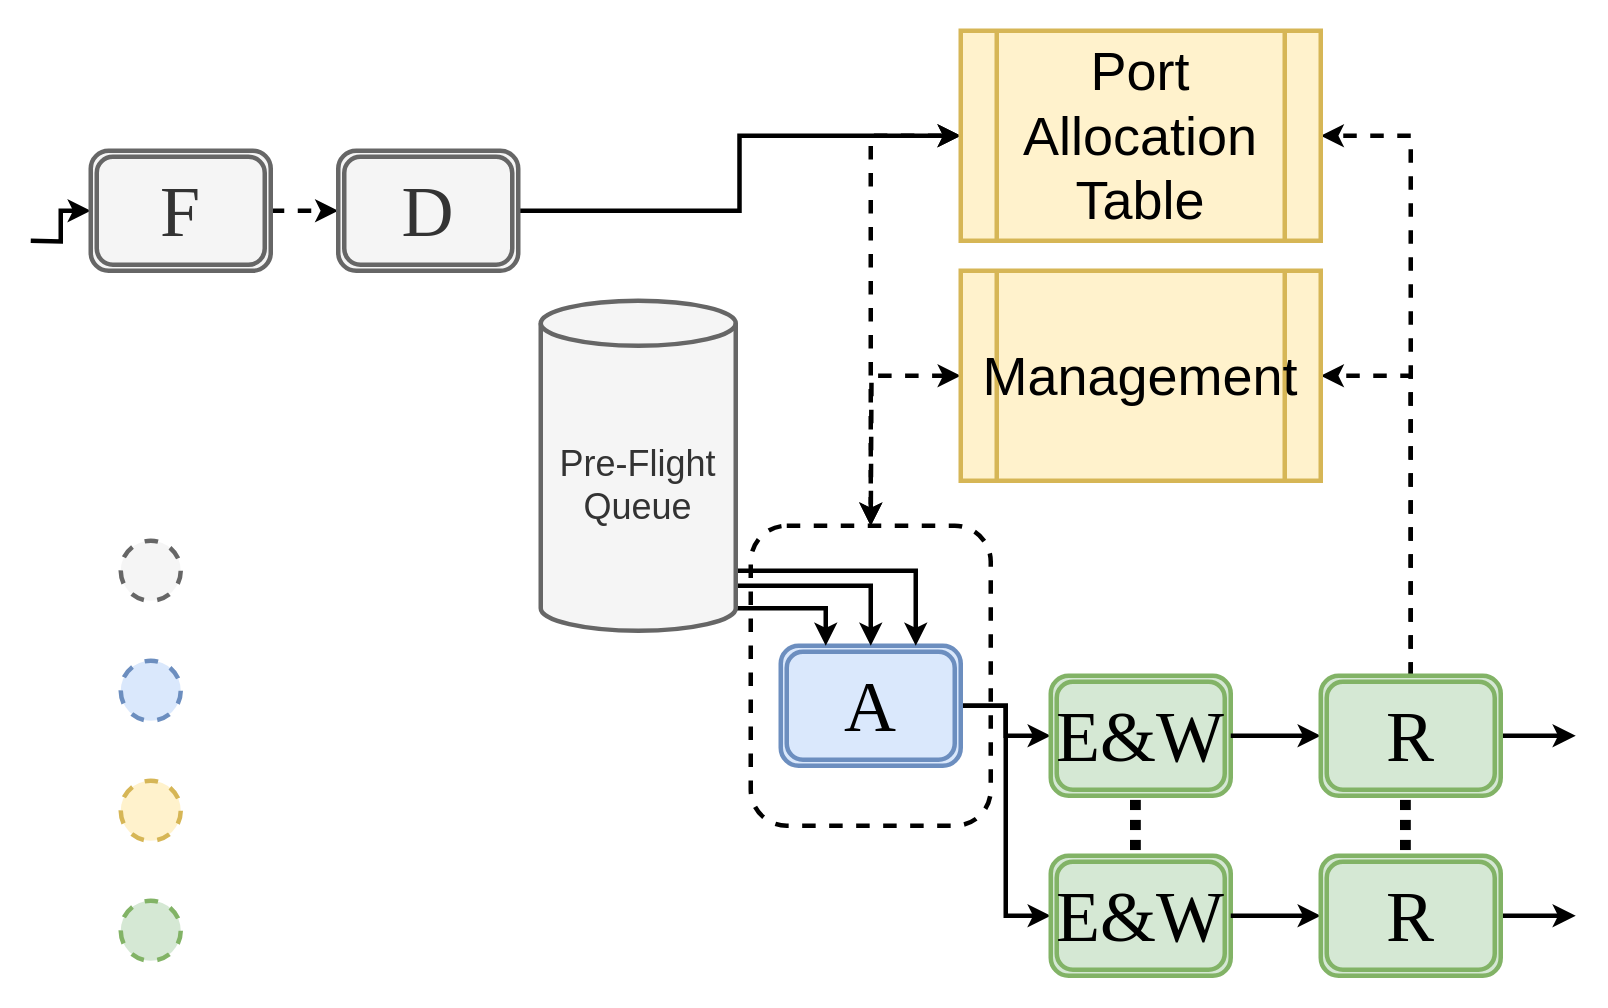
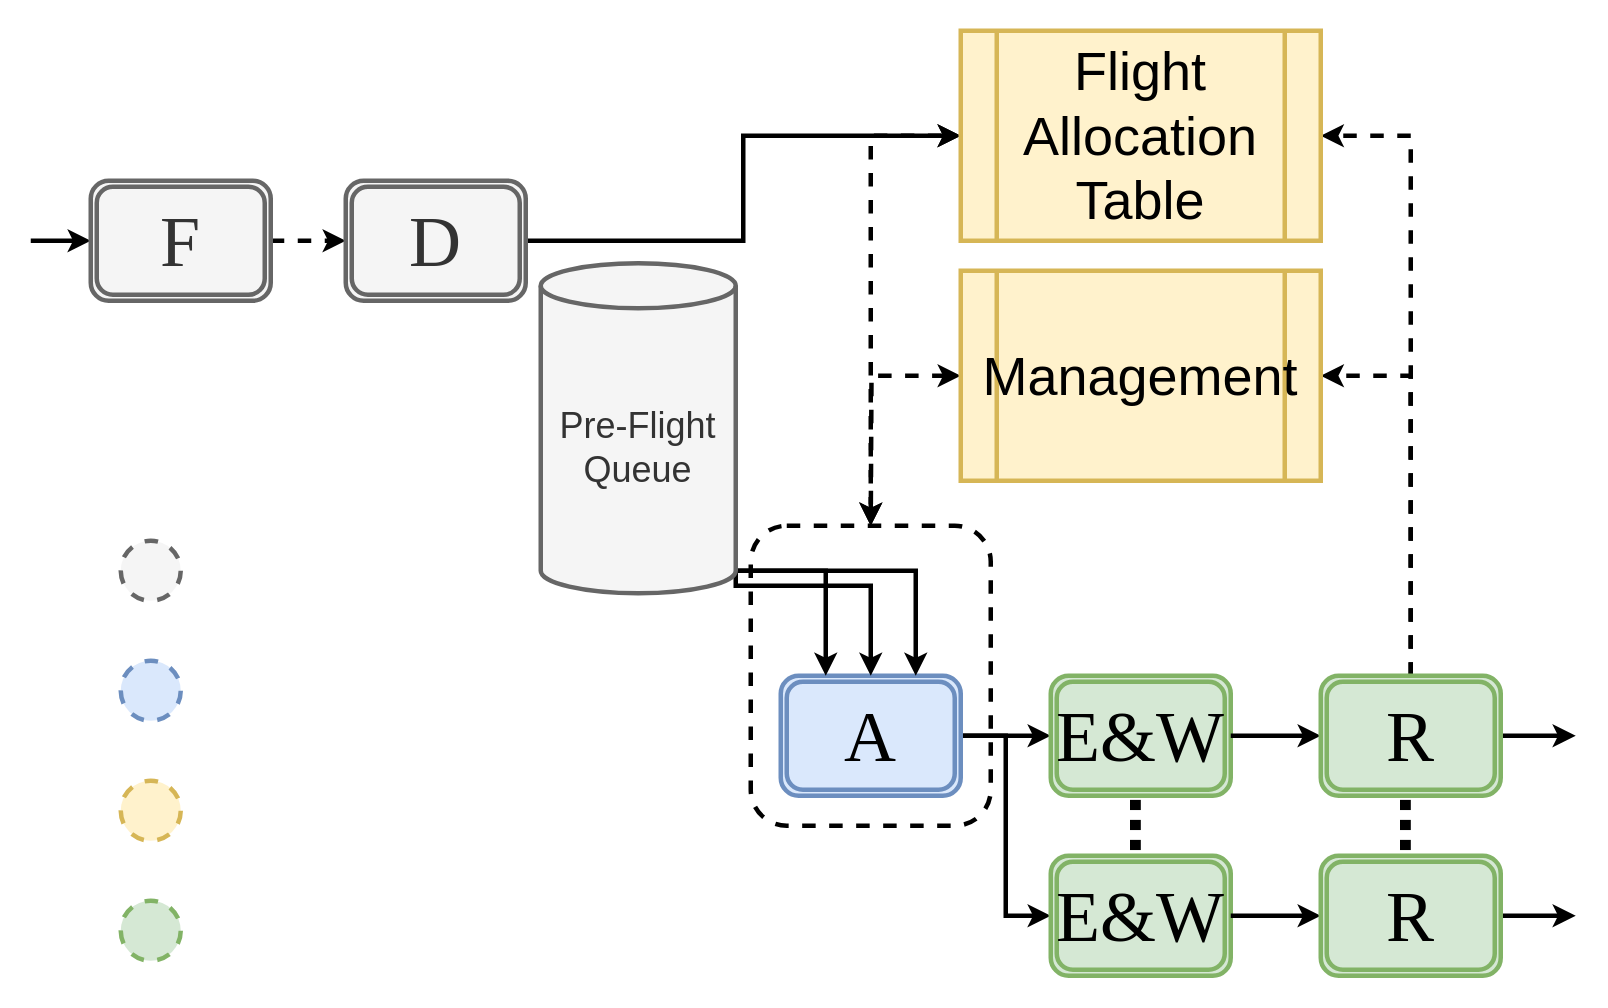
node "Port Allocation Table": label "Port Allocation Table" -> "Flight Allocation Table"
node "F": moved (181, 211) -> (181, 241)
node "D": moved (428, 211) -> (436, 241)
node "Pre-Flight Queue": moved (638, 466) -> (638, 428)
node "A": moved (871, 706) -> (871, 736)
